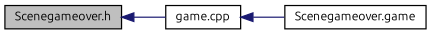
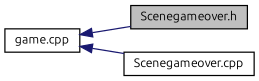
edge "game.cpp" -> "Scenegameover.h": reversed
node "Scenegameover.game": label "Scenegameover.game" -> "Scenegameover.cpp"
